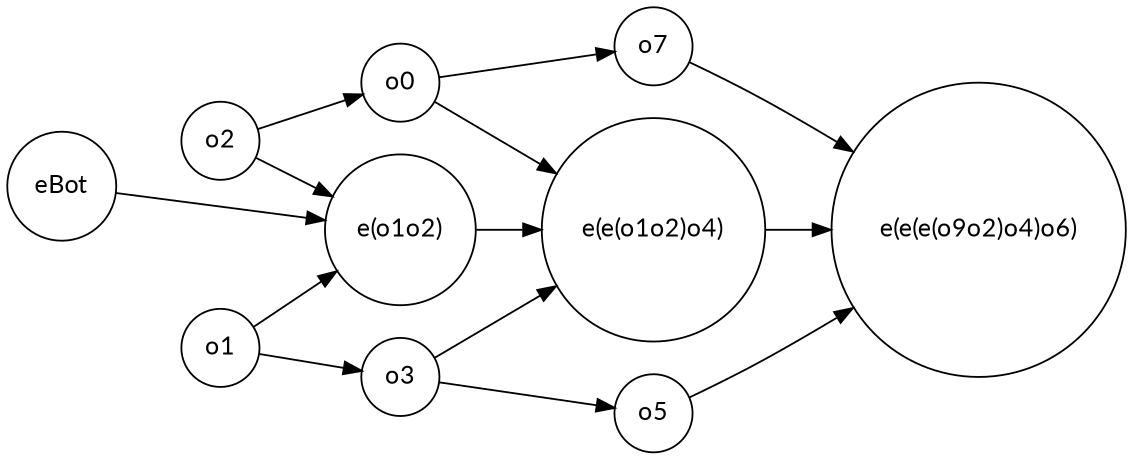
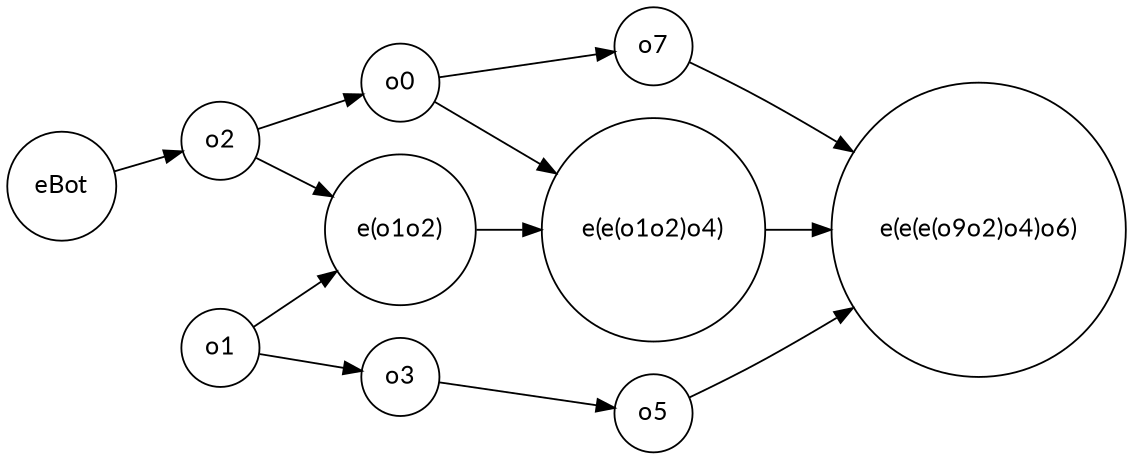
edge "eBot" -> "e(o1o2)": now "eBot" -> "o2"
edge "o3" -> "e(e(o1o2)o4)": removed
